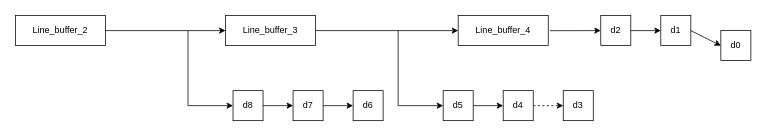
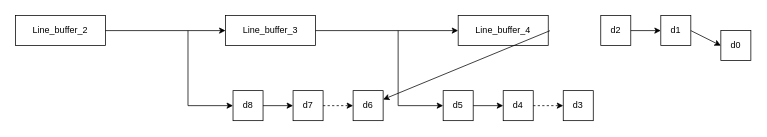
edge "Line_buffer_4" -> "d2": now "Line_buffer_4" -> "d6"
edge "d7" -> "d6": style solid -> dashed
